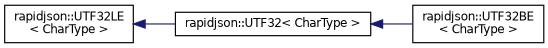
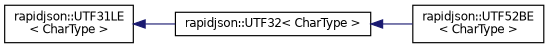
node "rapidjson::UTF32LE < CharType >": label "rapidjson::UTF32LE < CharType >" -> "rapidjson::UTF31LE < CharType >"
node "rapidjson::UTF32BE < CharType >": label "rapidjson::UTF32BE < CharType >" -> "rapidjson::UTF52BE < CharType >"
